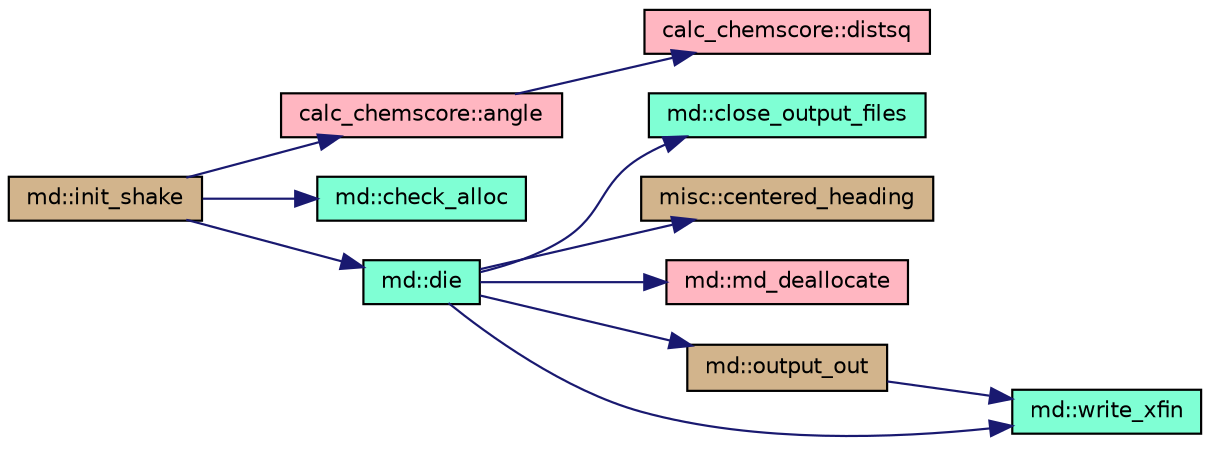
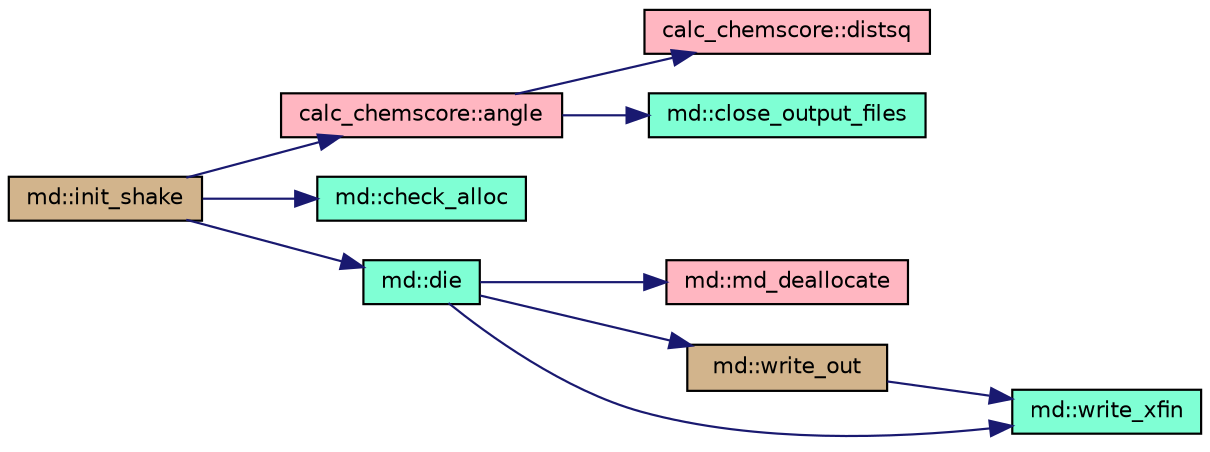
node "misc::centered_heading": removed
edge "md::die" -> "md::close_output_files": now "calc_chemscore::angle" -> "md::close_output_files"
node "md::output_out": label "md::output_out" -> "md::write_out"
